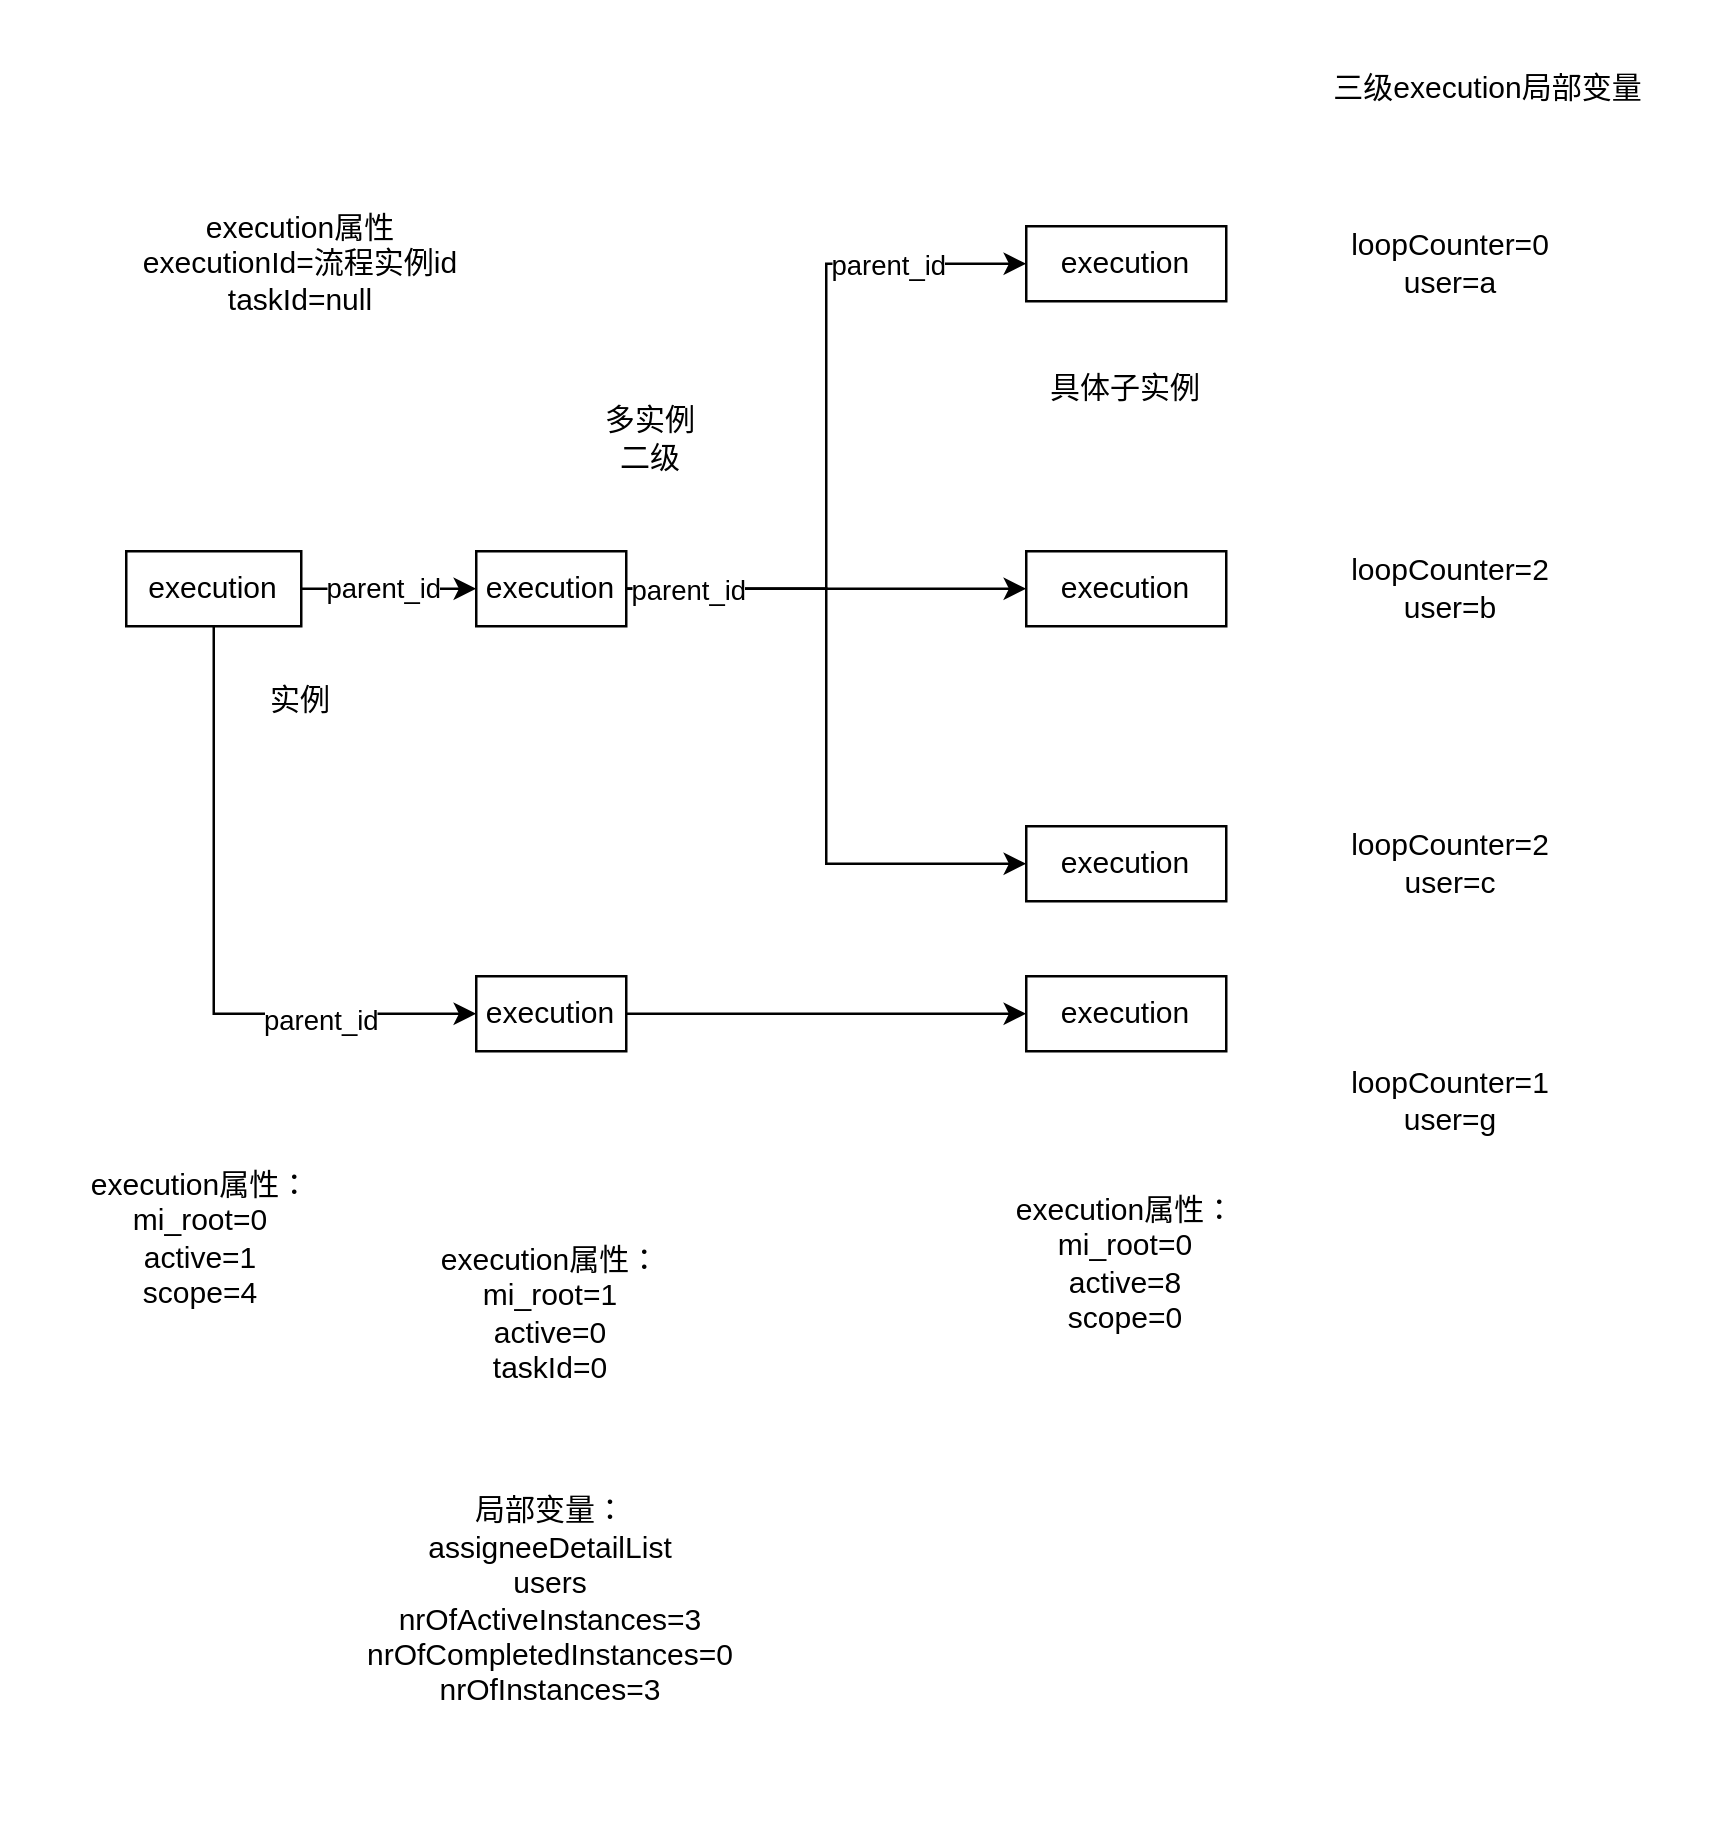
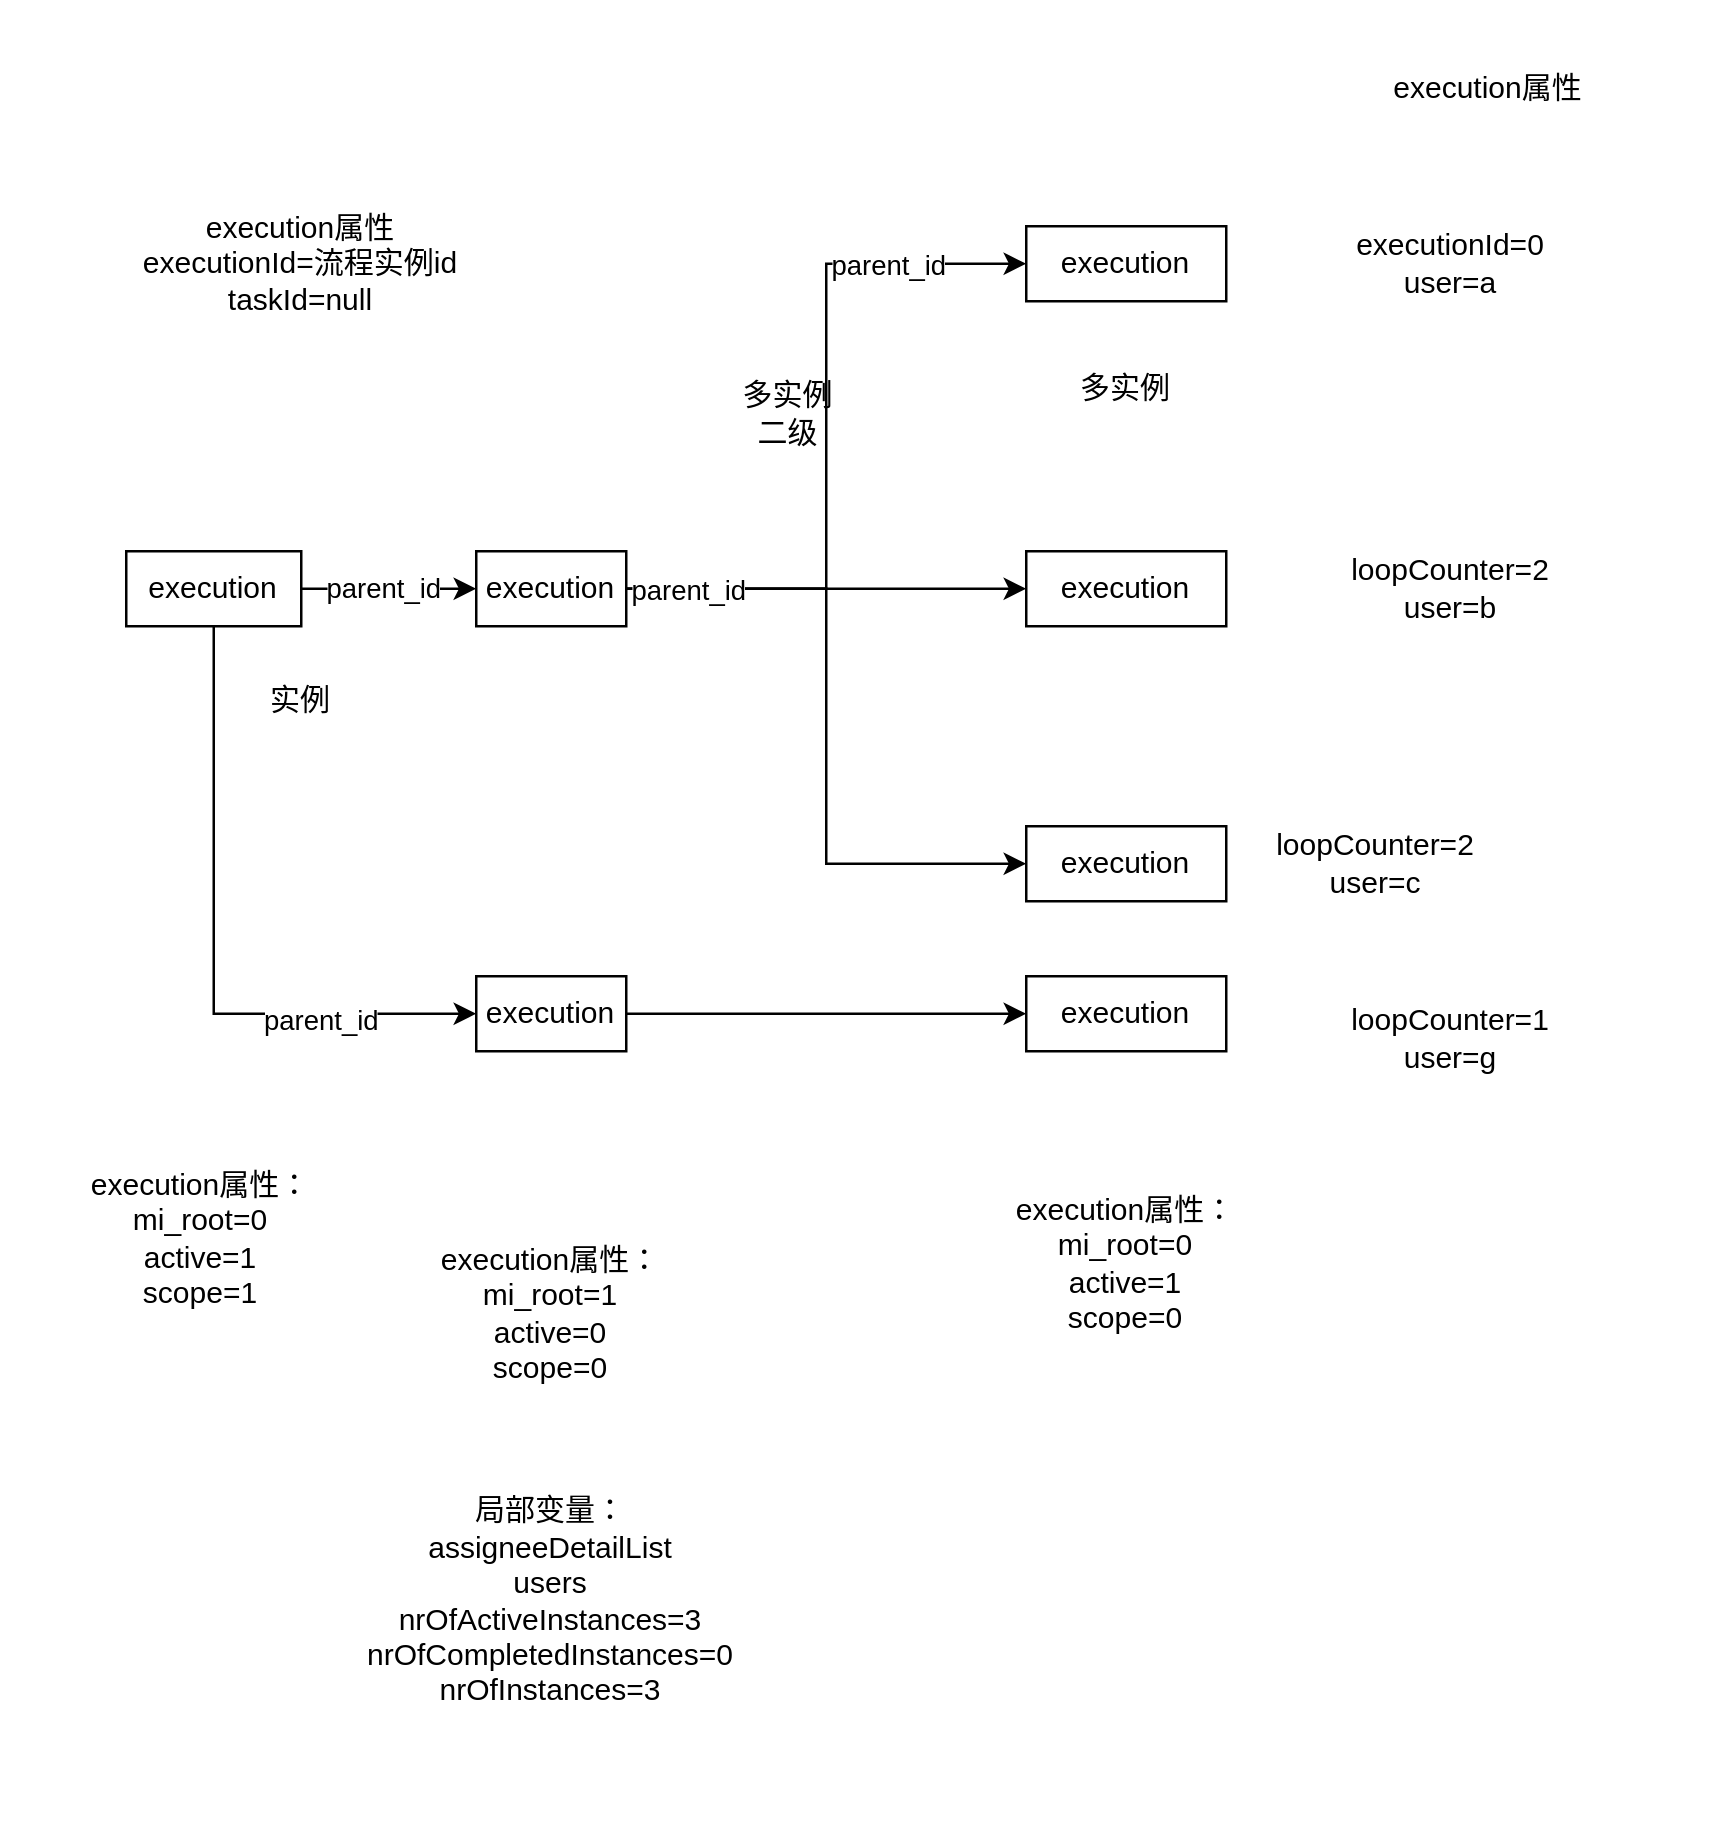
node "三级execution局部变量": label "三级execution局部变量" -> "execution属性"
node "loopCounter=0 user=a": label "loopCounter=0 user=a" -> "executionId=0 user=a"
node "具体子实例": label "具体子实例" -> "多实例"
node "多实例 二级": moved (651, 439) -> (789, 414)
node "loopCounter=2 user=c": moved (1451, 864) -> (1376, 864)
node "loopCounter=1 user=g": moved (1451, 1101) -> (1451, 1039)
node "execution属性： mi_root=0 active=1 scope=4": label "execution属性： mi_root=0 active=1 scope=4" -> "execution属性： mi_root=0 active=1 scope=1"
node "execution属性： mi_root=0 active=8 scope=0": label "execution属性： mi_root=0 active=8 scope=0" -> "execution属性： mi_root=0 active=1 scope=0"
node "execution属性： mi_root=1 active=0 taskId=0": label "execution属性： mi_root=1 active=0 taskId=0" -> "execution属性： mi_root=1 active=0 scope=0"
